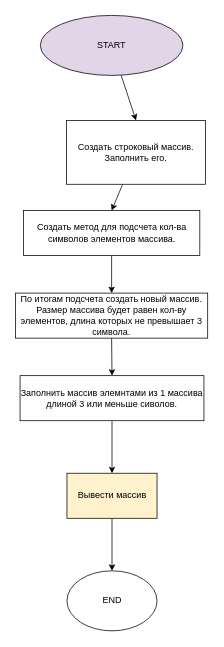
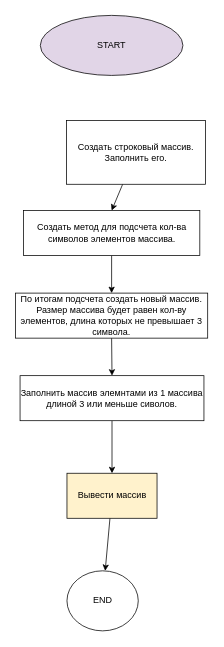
edge "START" -> "Создать строковый массив. Заполнить его.": removed
node "END": size 90x60 -> 71x60
